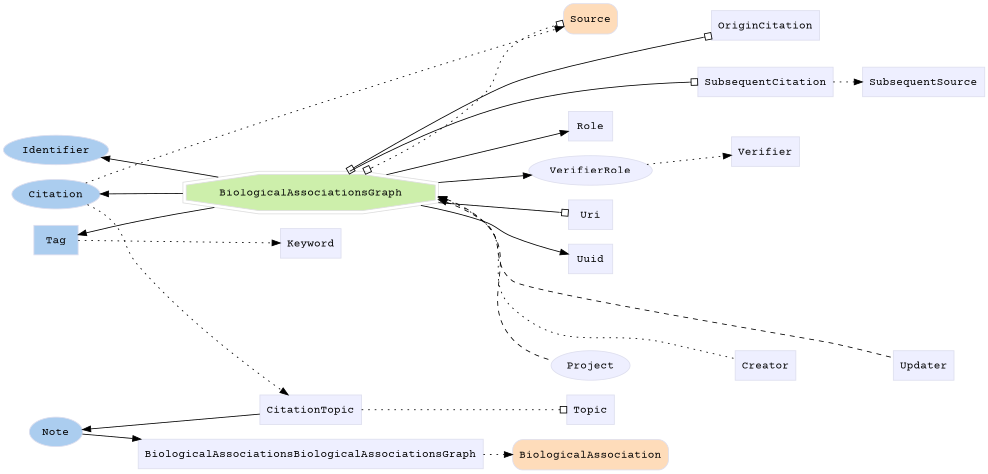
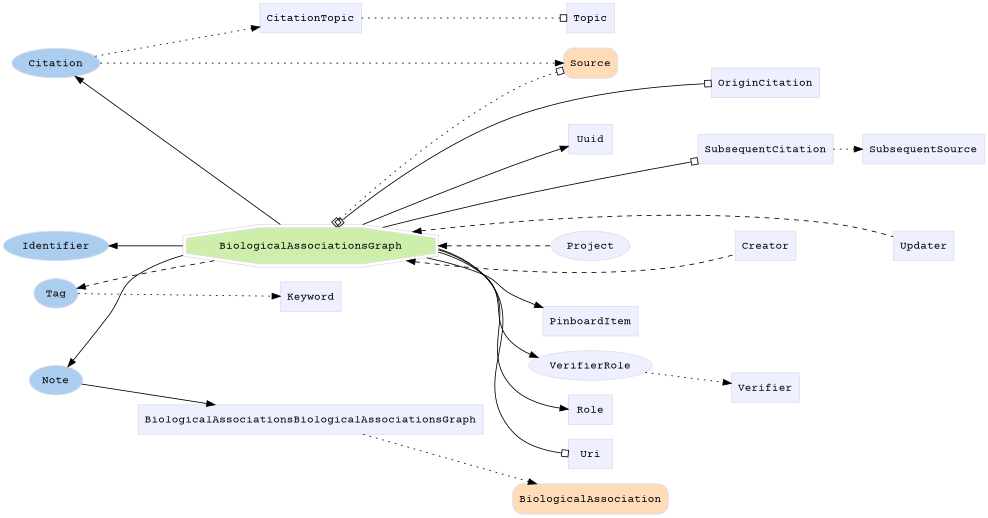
edge "BiologicalAssociationsGraph" -> "Tag": style solid -> dashed
node "Tag": shape box -> ellipse
node "PinboardItem": added
edge "Creator" -> "BiologicalAssociationsGraph": style dotted -> dashed
edge "CitationTopic" -> "Note": now "BiologicalAssociationsGraph" -> "Note"
